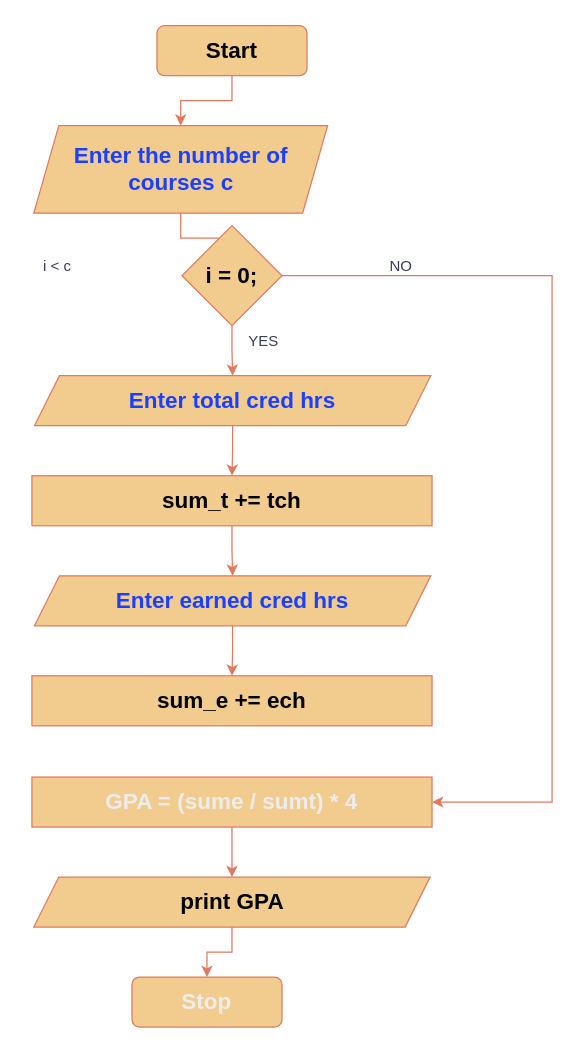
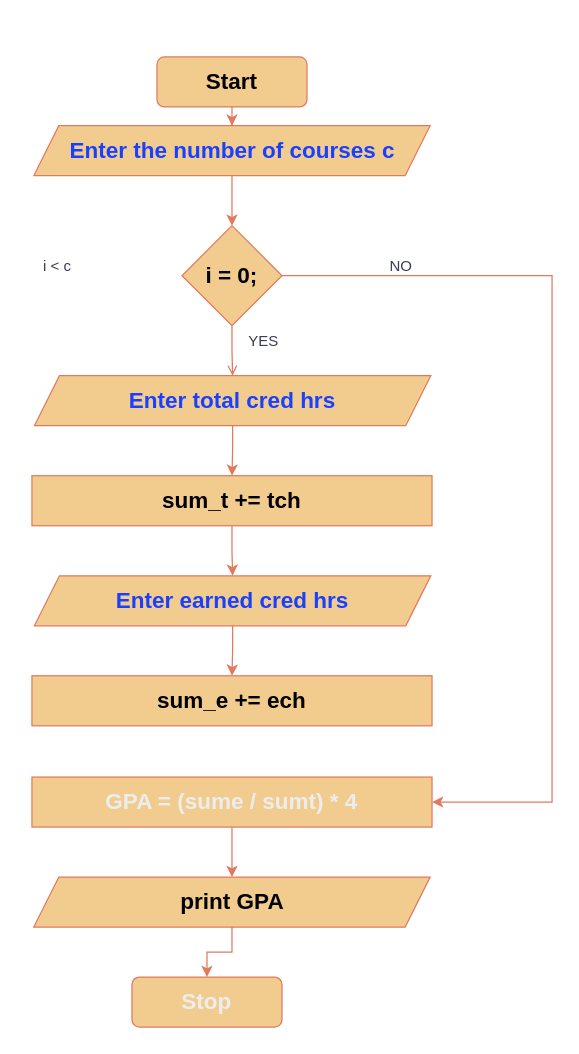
node "Start": moved (232, 51) -> (232, 82)
node "Enter the number of courses c": size 294x88 -> 396x50
edge "i = 0;" -> "Enter total cred hrs": arrowhead classic -> open
